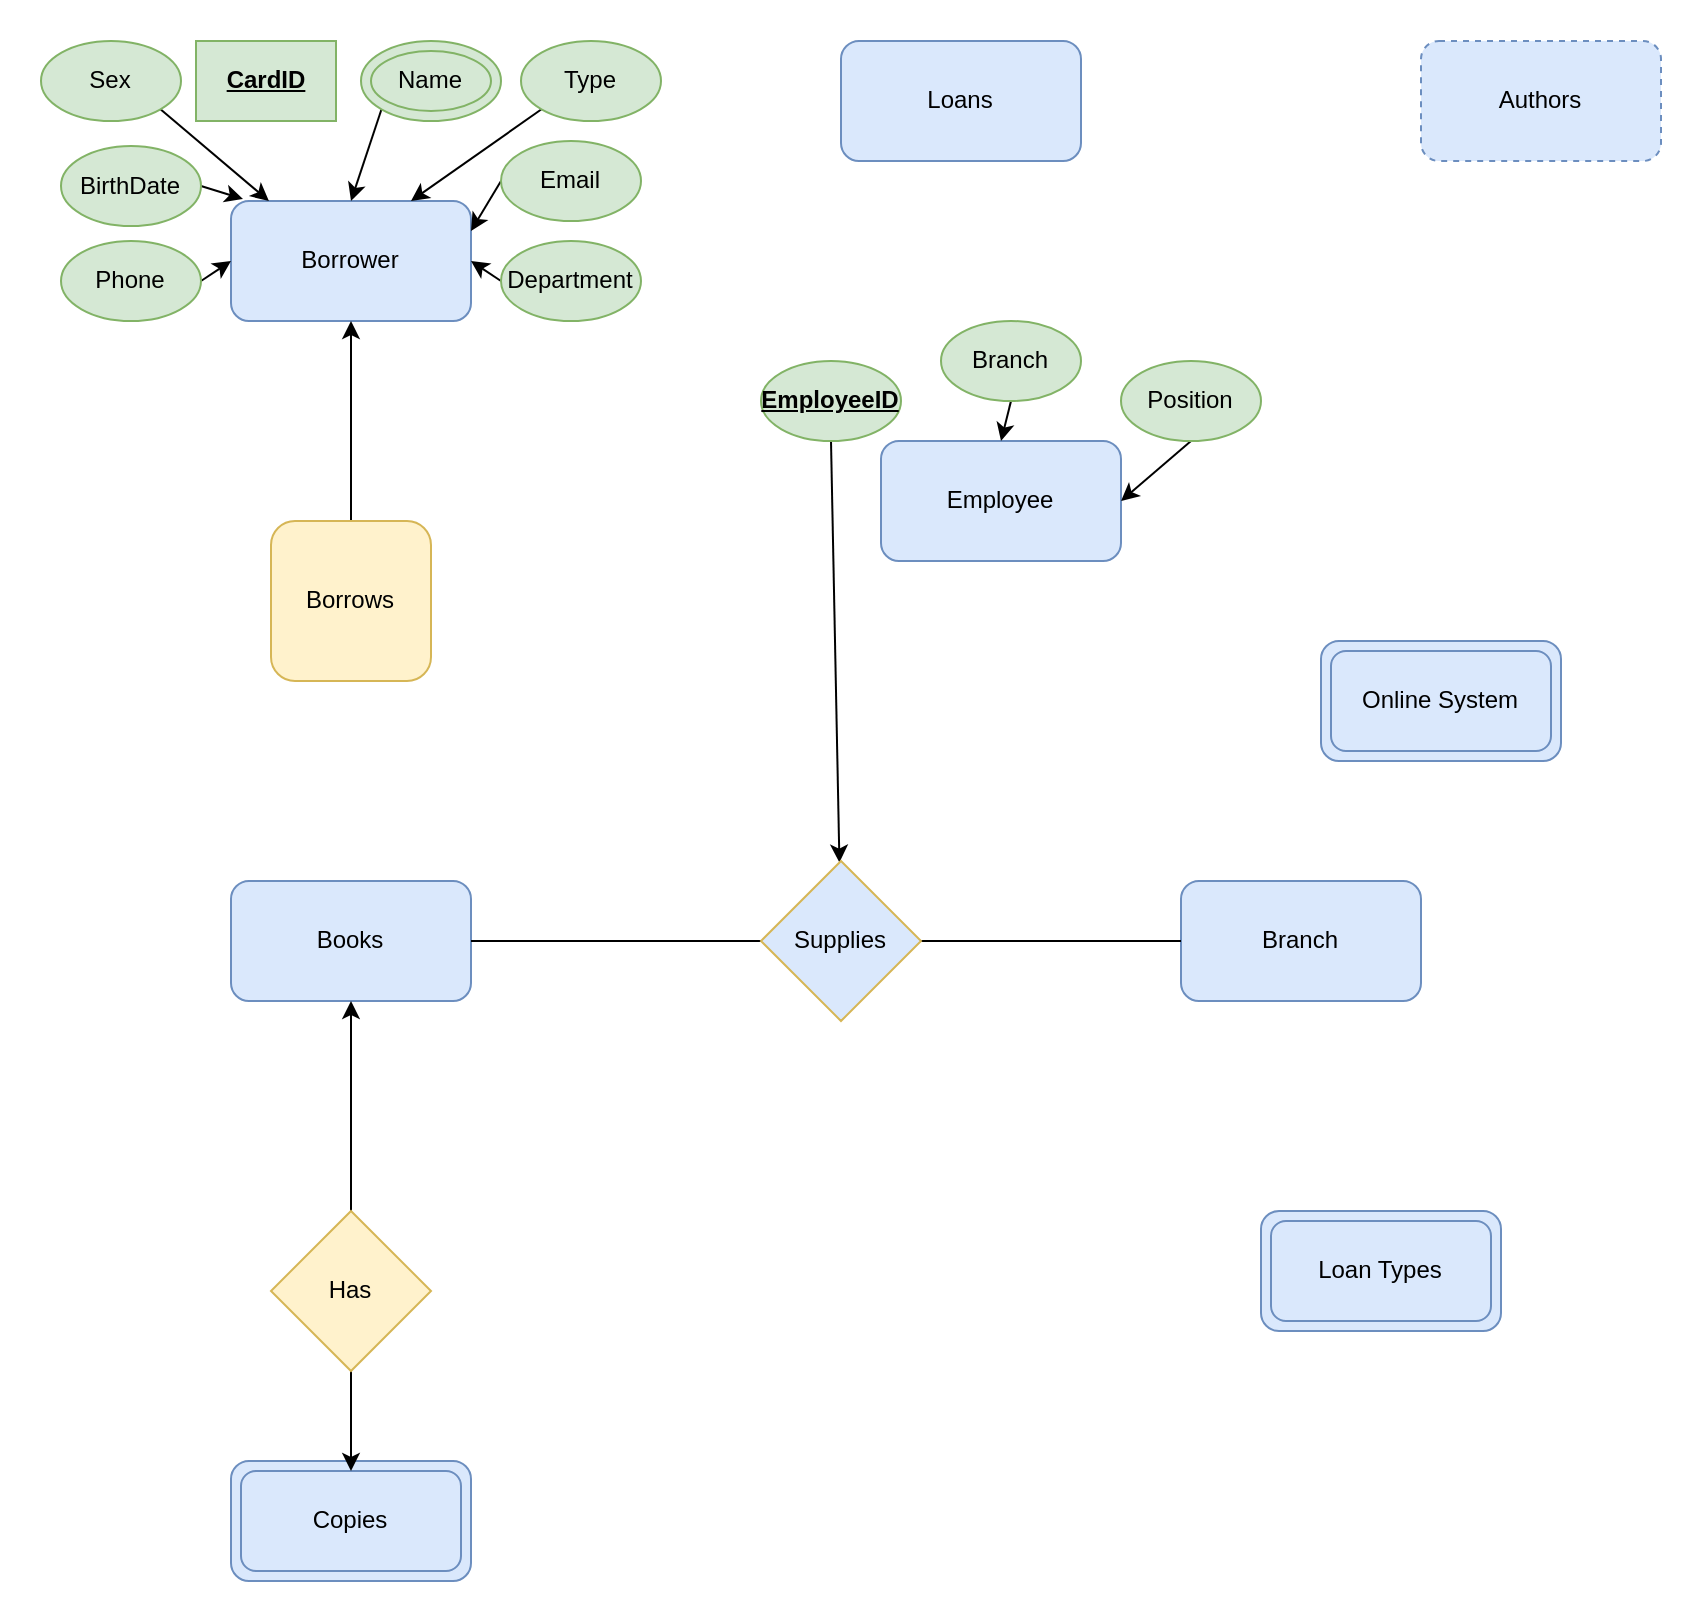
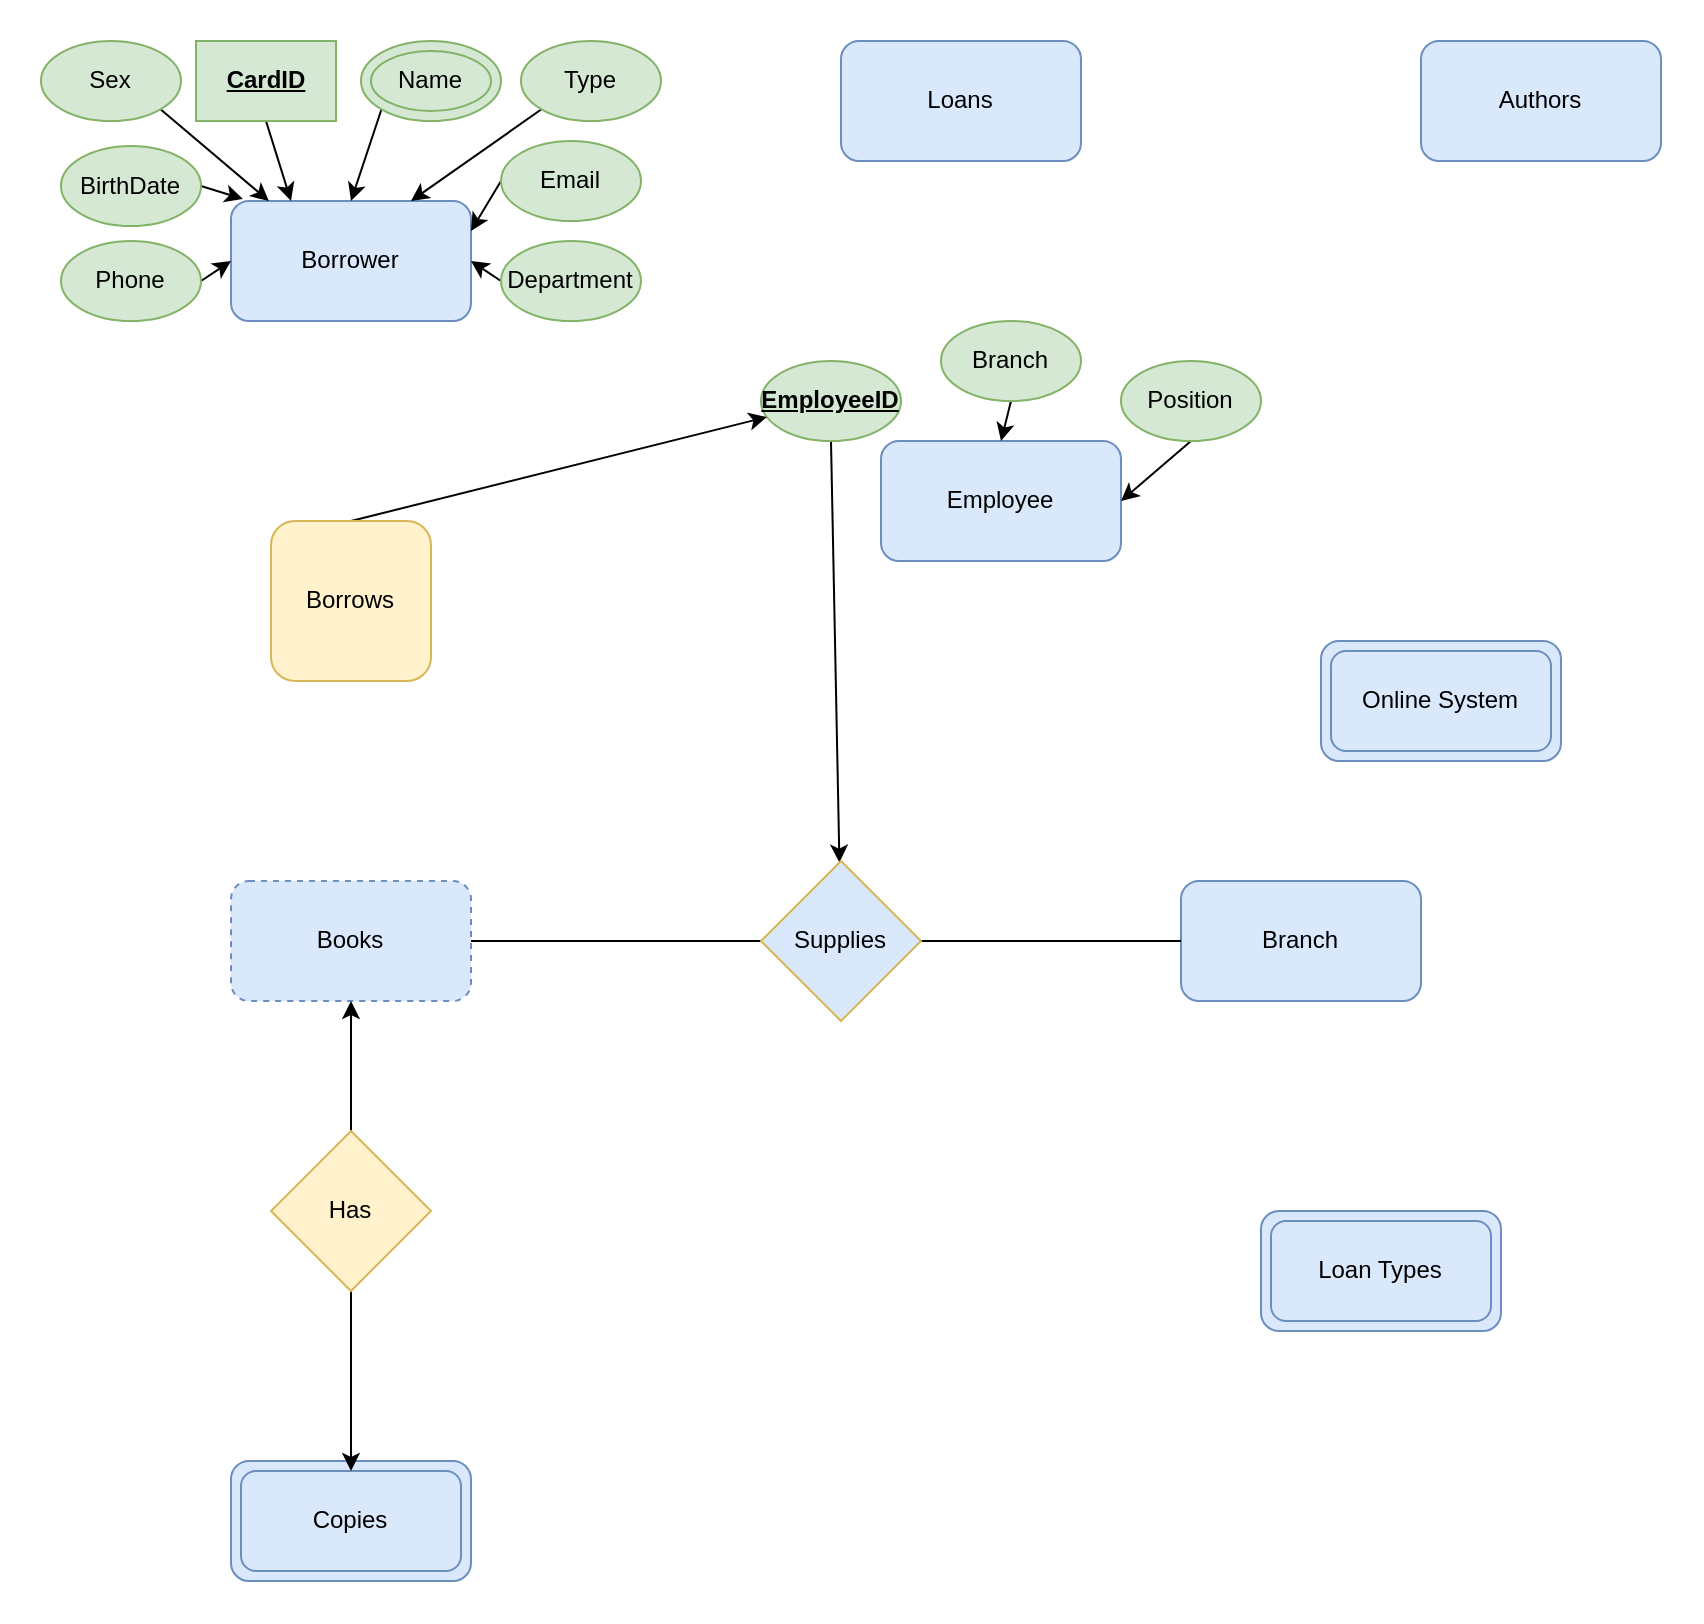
node "Authors": style dashed -> solid
edge "CardID" -> "Borrower": added
edge "Borrows" -> "Borrower": now "Borrows" -> "EmployeeID"
node "Books": style solid -> dashed
node "Has": moved (351, 1291) -> (351, 1211)
